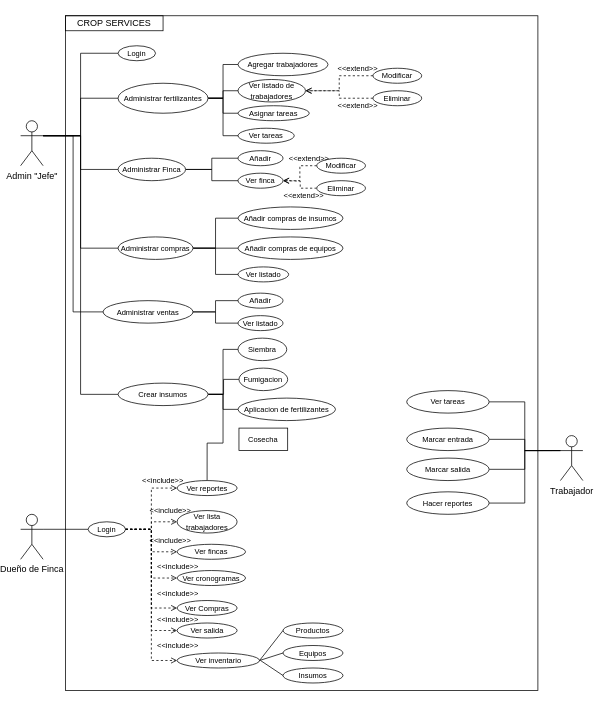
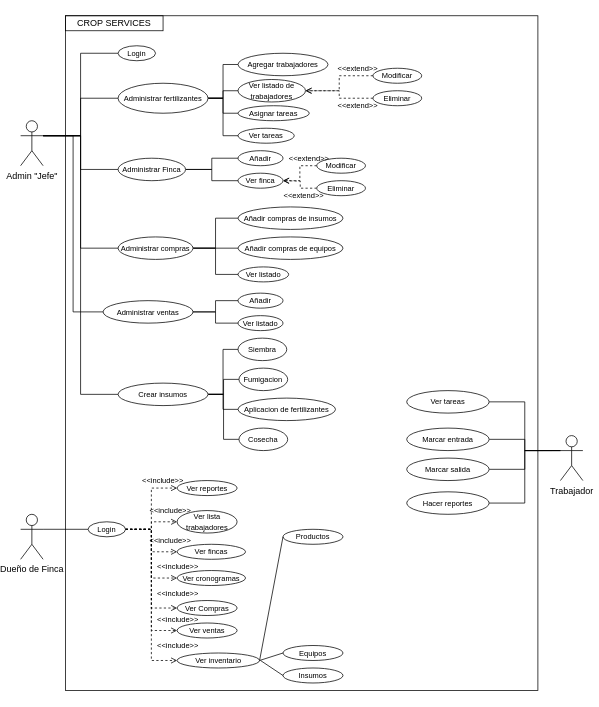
node "Cosecha": shape rectangle -> ellipse
edge "Crear insumos" -- "Ver reportes": now "Crear insumos" -- "Cosecha"
node "Ver salida": label "Ver salida" -> "Ver ventas"
node "Productos": moved (313, 630) -> (313, 537)
